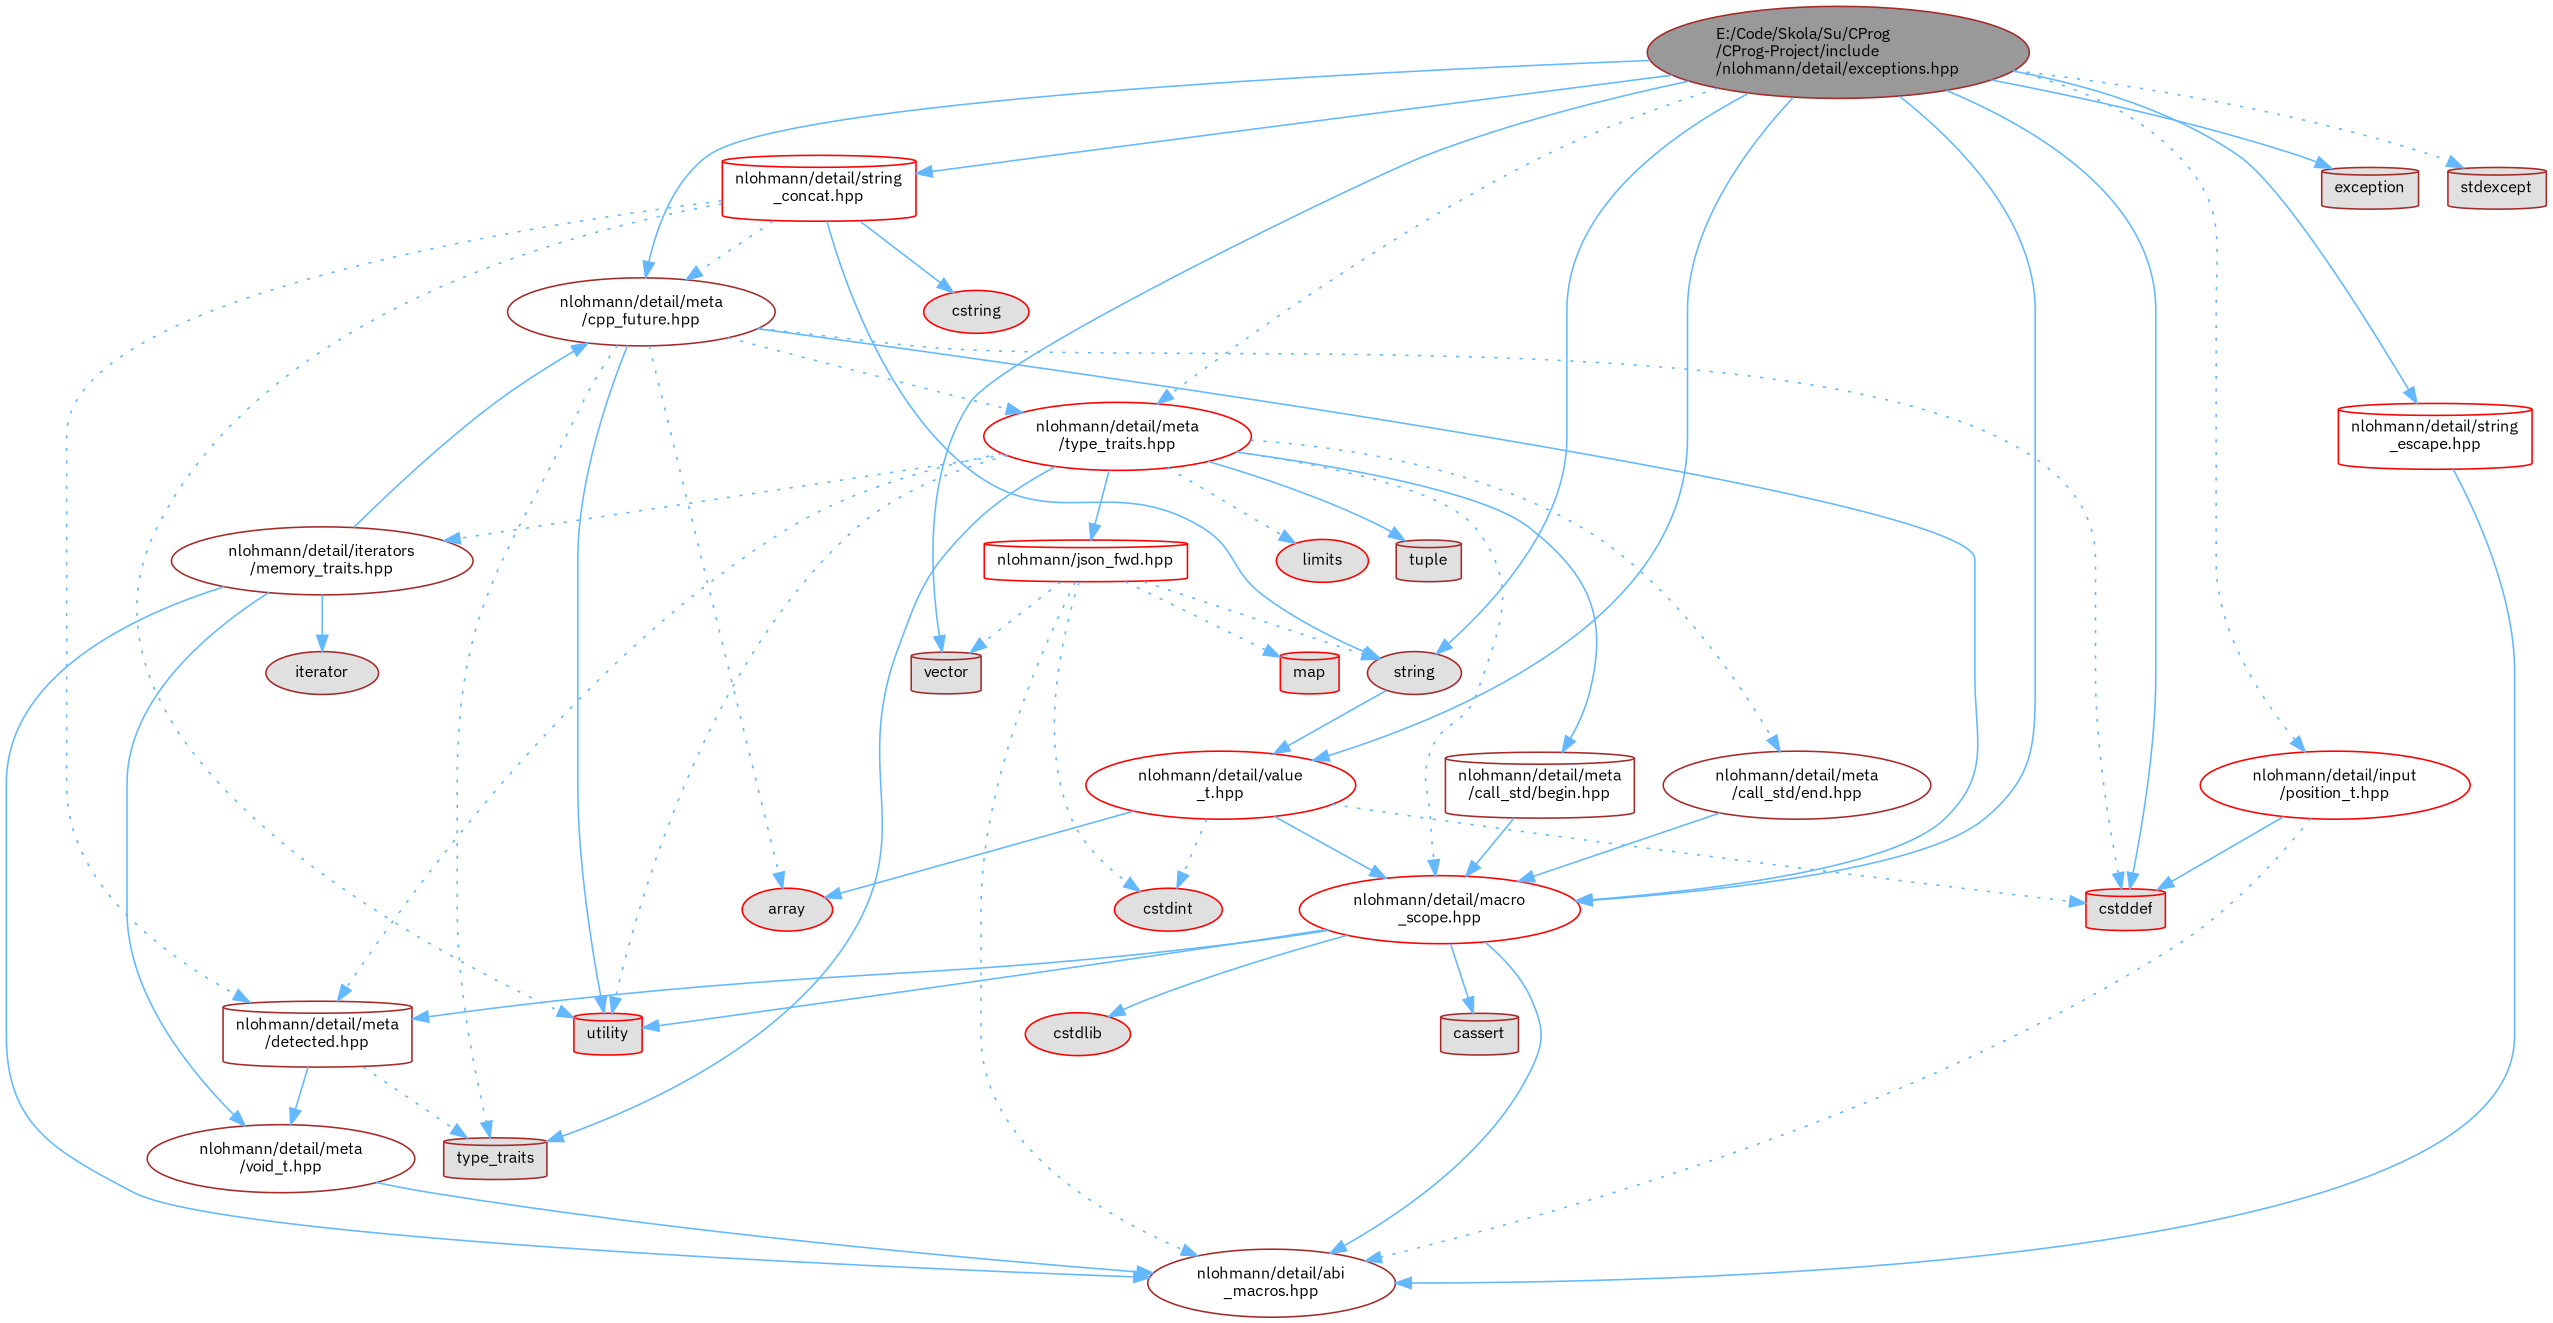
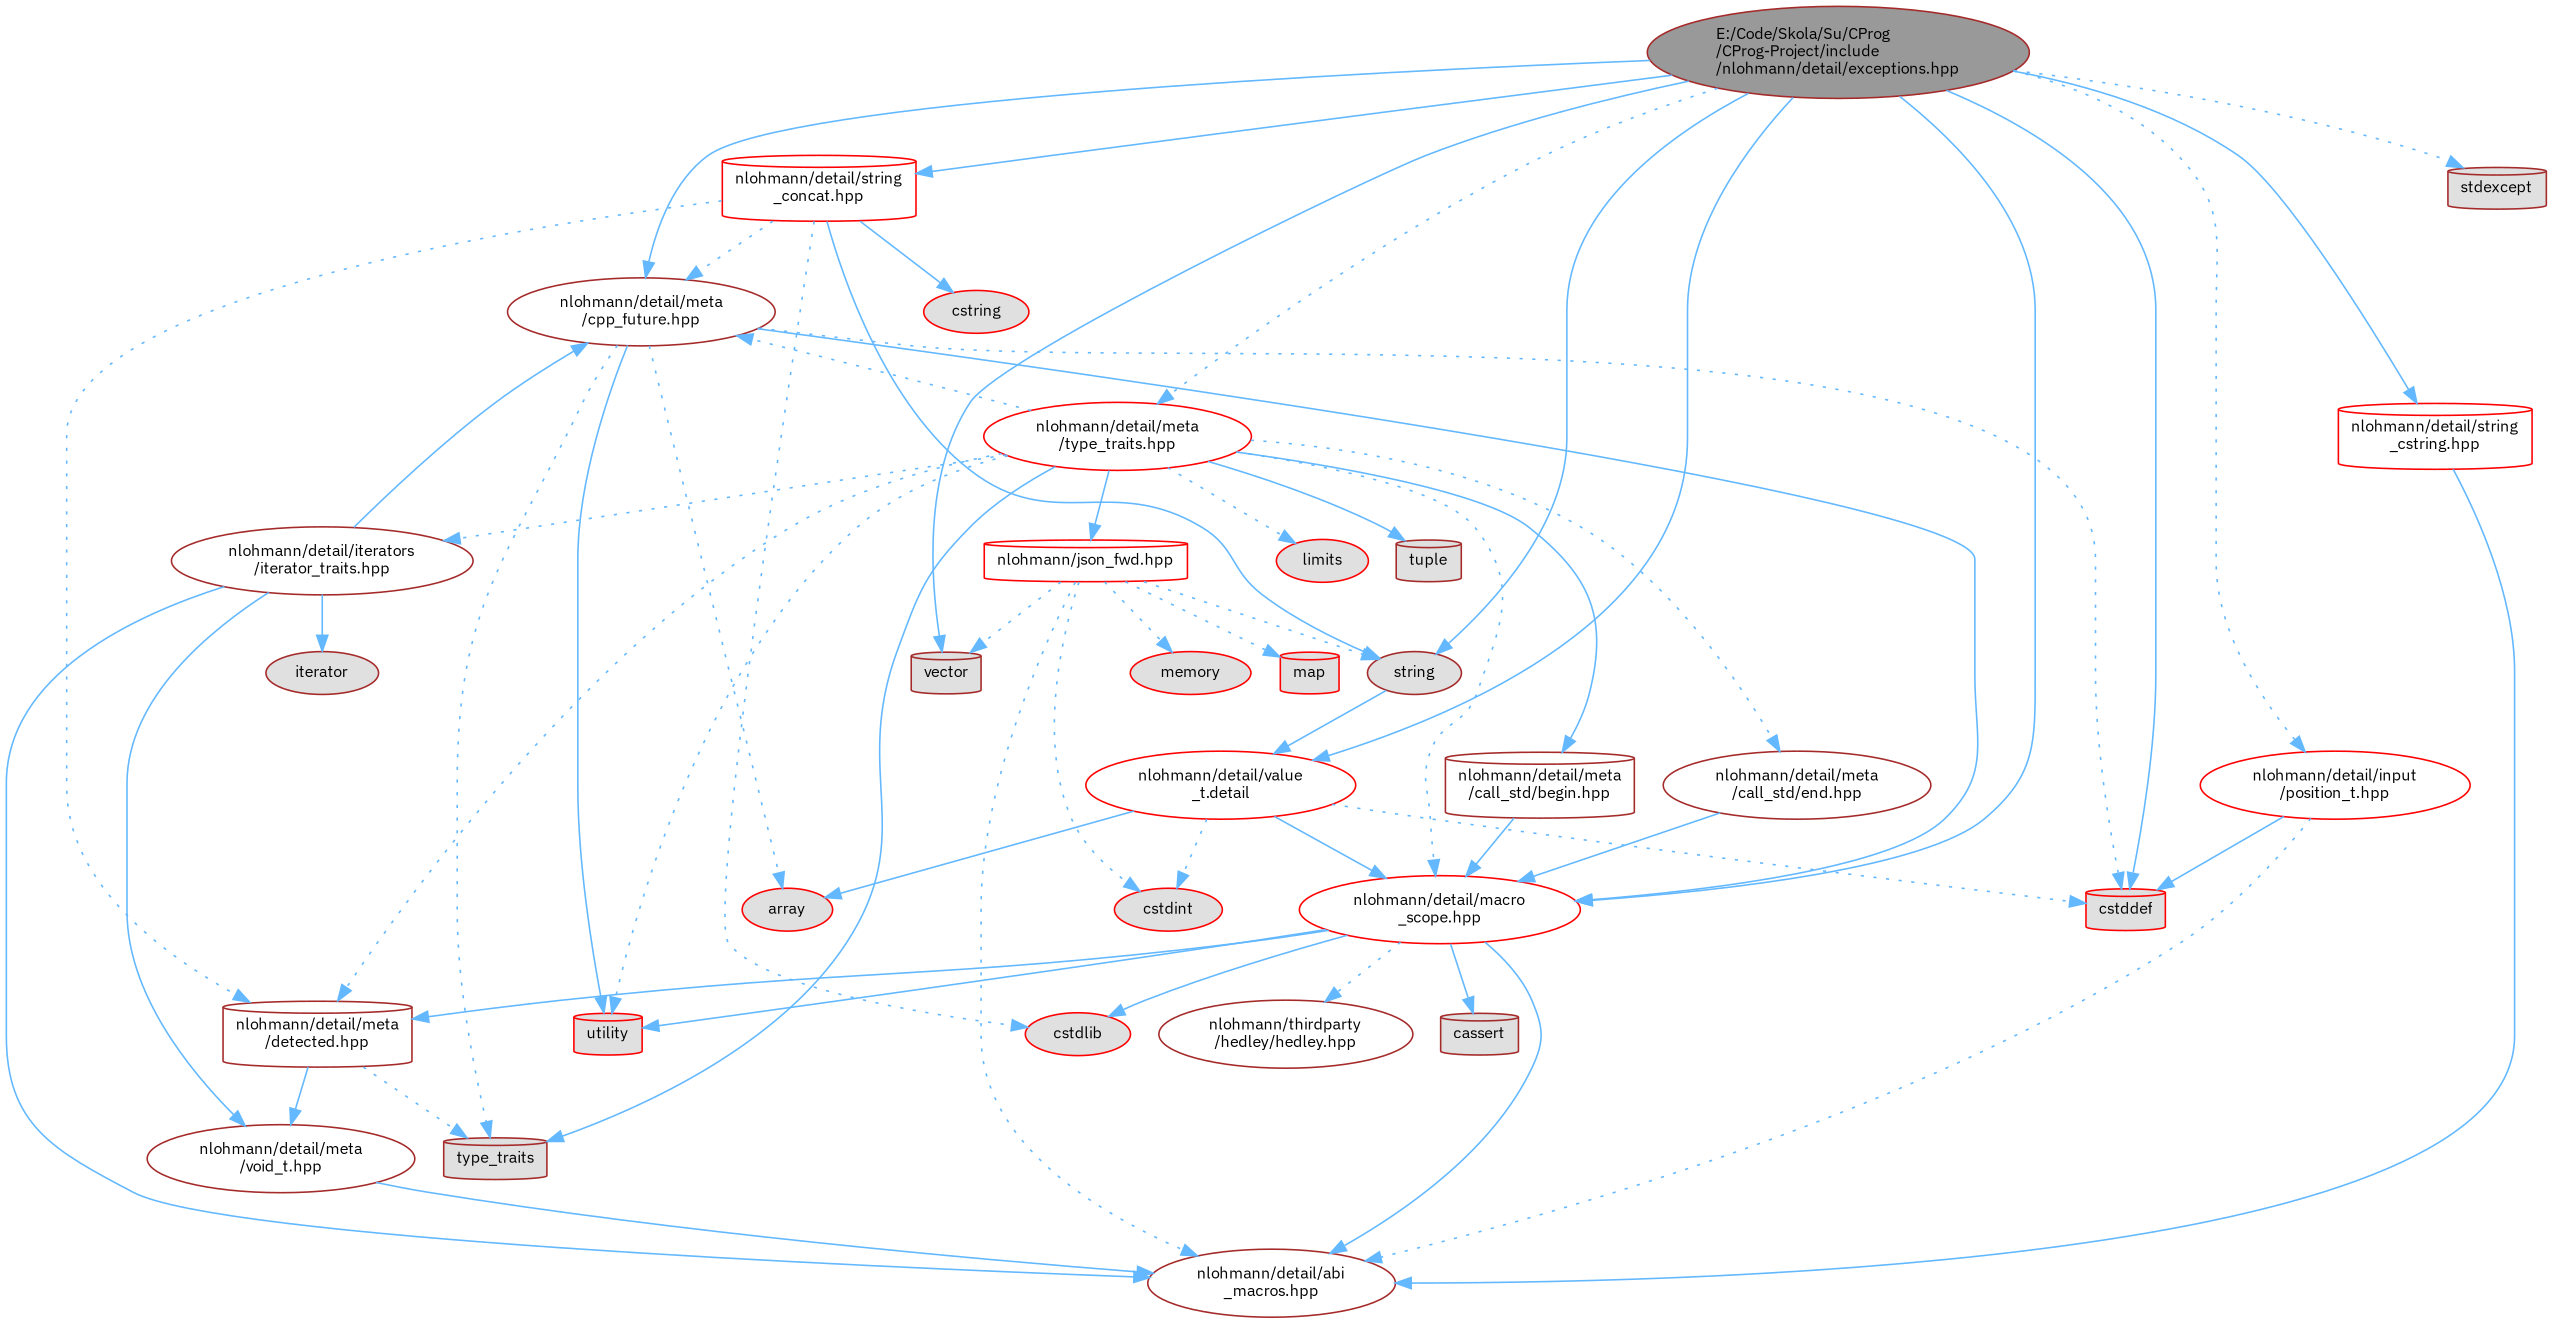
node "exception": removed
edge "nlohmann/detail/meta /cpp_future.hpp" -> "nlohmann/detail/meta /type_traits.hpp": reversed
node "nlohmann/detail/string _escape.hpp": label "nlohmann/detail/string _escape.hpp" -> "nlohmann/detail/string _cstring.hpp"
edge "nlohmann/detail/string _concat.hpp" -> "utility": now "nlohmann/detail/string _concat.hpp" -> "cstdlib"
node "nlohmann/detail/iterators /memory_traits.hpp": label "nlohmann/detail/iterators /memory_traits.hpp" -> "nlohmann/detail/iterators /iterator_traits.hpp"
node "memory": added
node "nlohmann/detail/value _t.hpp": label "nlohmann/detail/value _t.hpp" -> "nlohmann/detail/value _t.detail"
node "nlohmann/thirdparty /hedley/hedley.hpp": added
